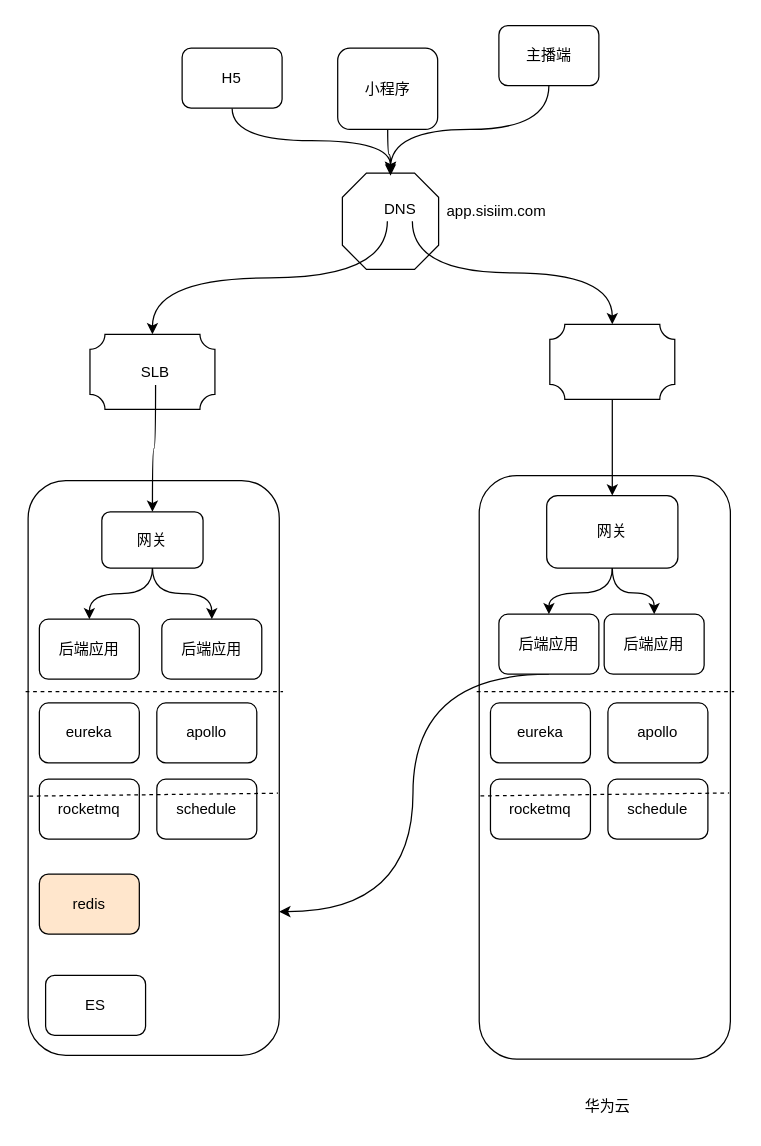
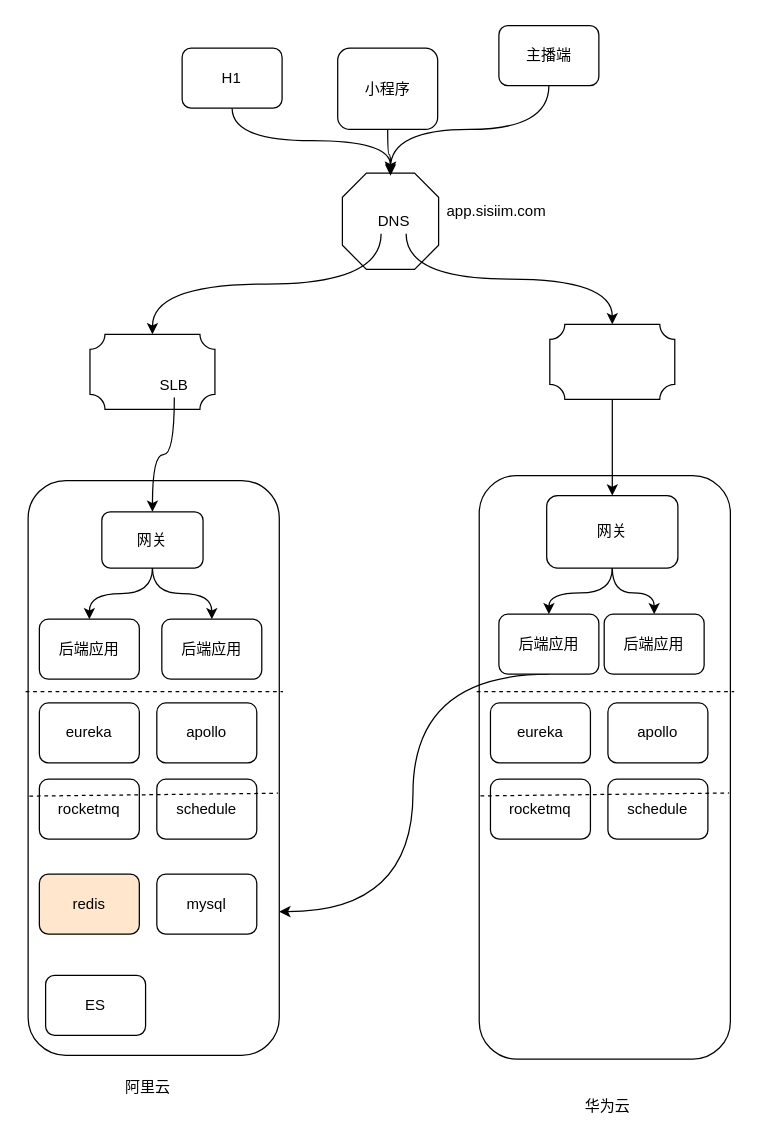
node "H5": label "H5" -> "H1"
node "DNS": moved (400, 209) -> (394, 221)
node "SLB": moved (156, 373) -> (174, 385)
node "mysql": added
node "阿里云": added
